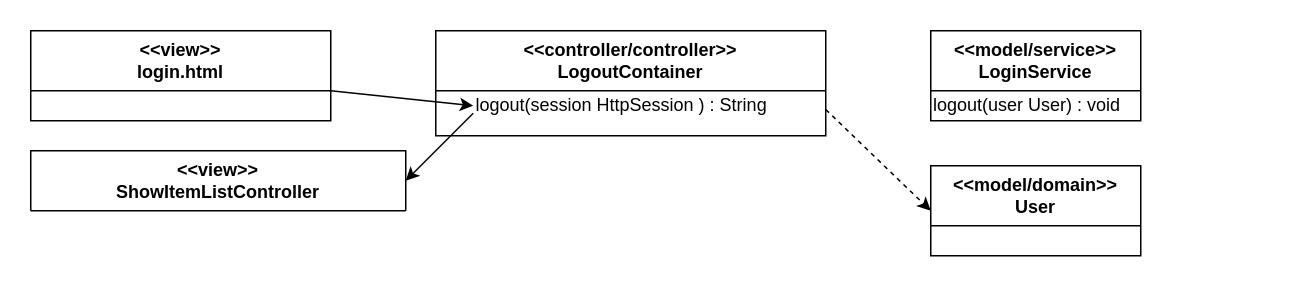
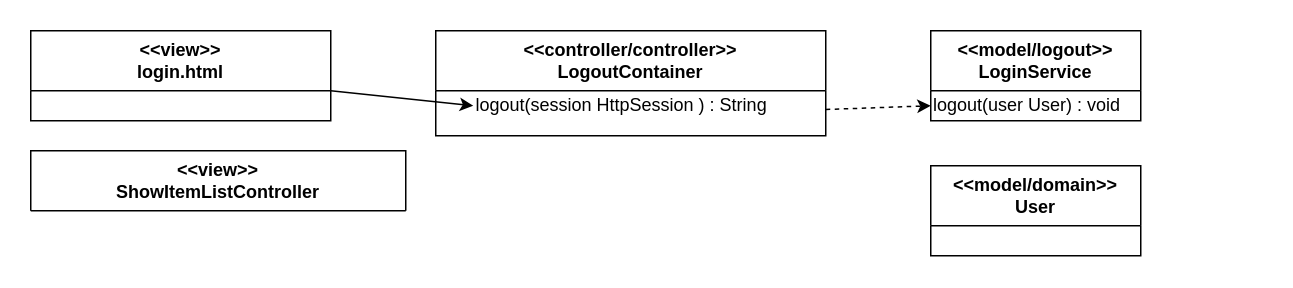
node "<<model/service>> LoginService": label "<<model/service>> LoginService" -> "<<model/logout>> LoginService"
edge "<<controller/controller>> LogoutContainer" -> "logout(user User) : void": added
edge "logout(session HttpSession ) : String" -> "<<view>> ShowItemListController": removed
edge "<<controller/controller>> LogoutContainer" -> "<<model/domain>> User": removed
